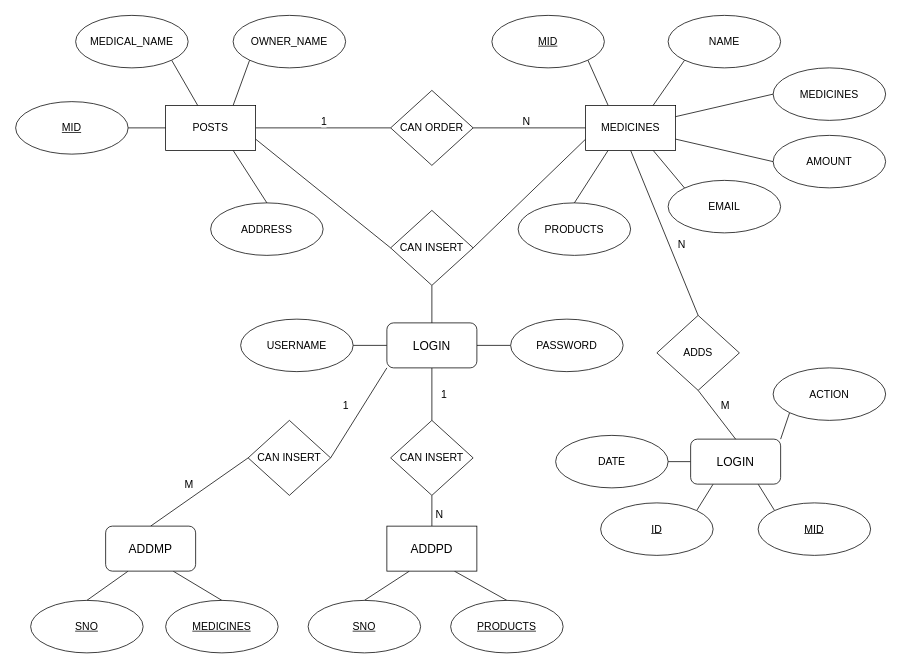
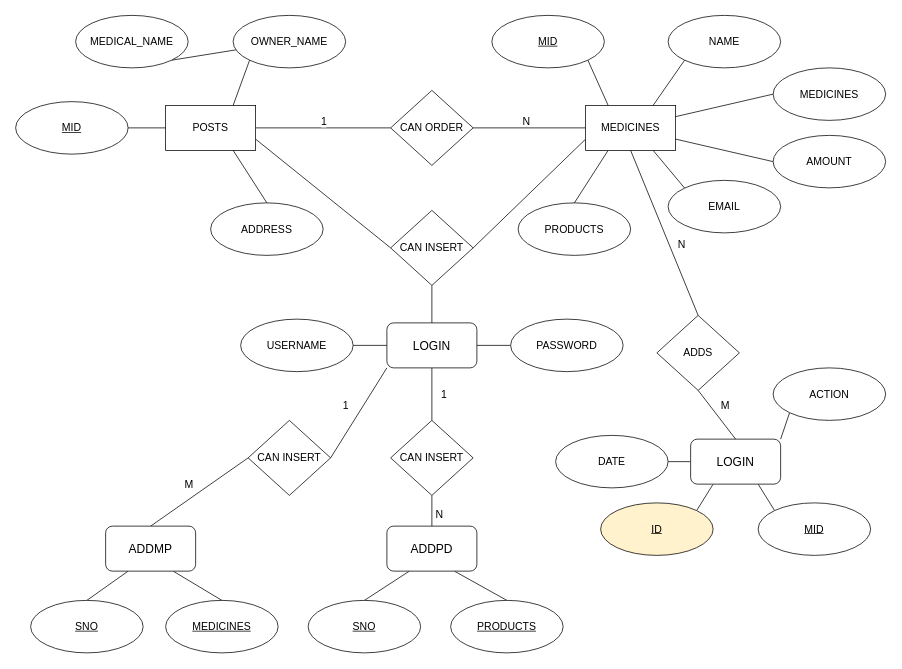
edge "MEDICAL_NAME" -- "POSTS": now "MEDICAL_NAME" -- "OWNER_NAME"
node "ID": fillcolor #ffffff -> #fff2cc
node "ADDPD": shape rectangle -> rounded rectangle
